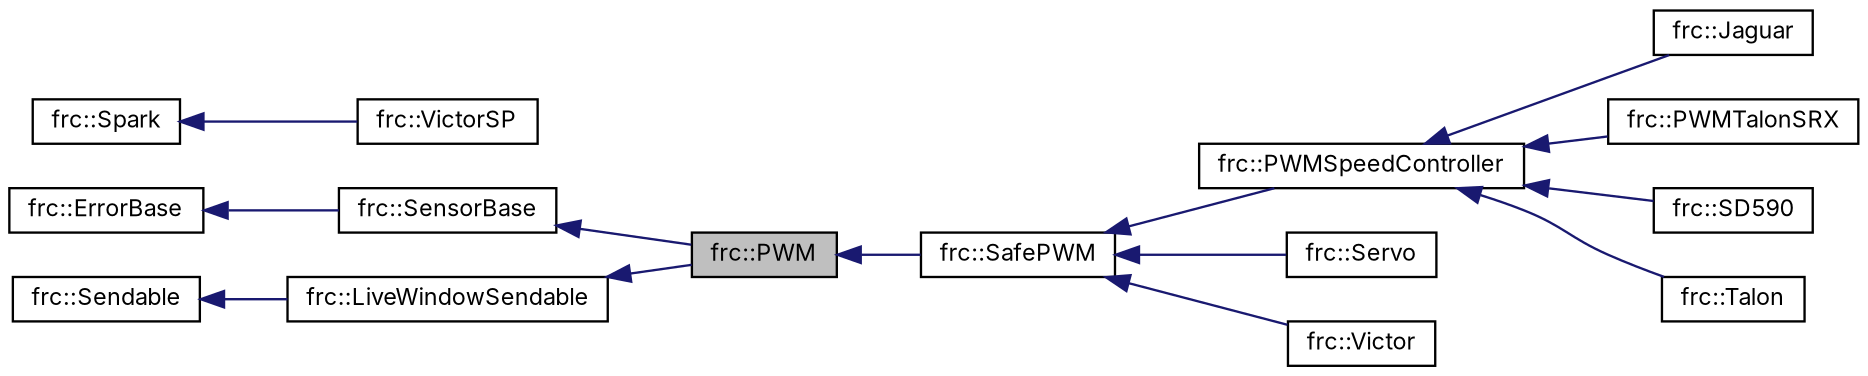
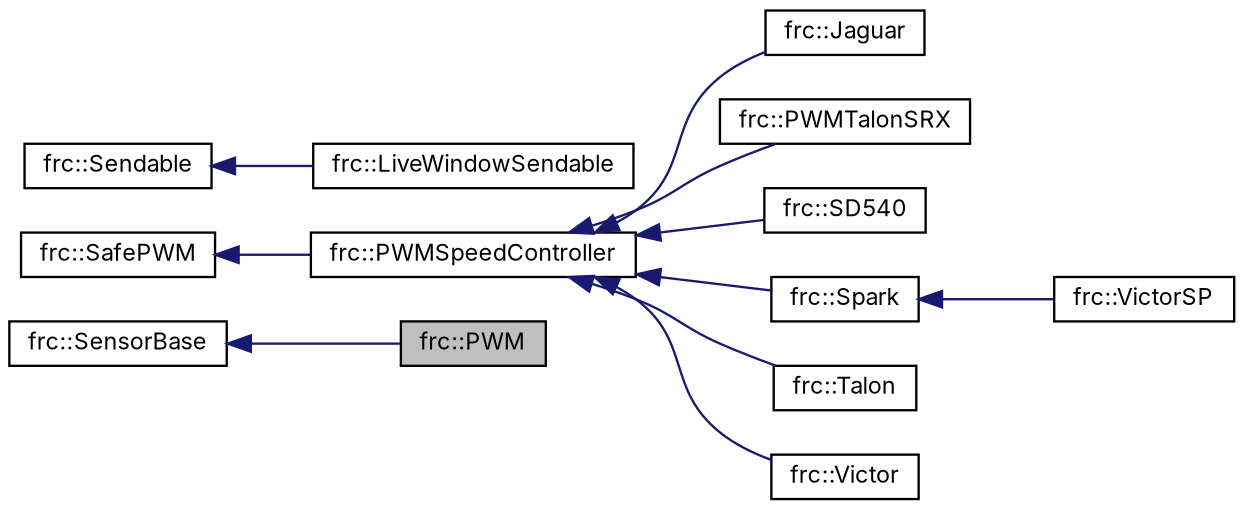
node "frc::ErrorBase": removed
node "frc::SD590": label "frc::SD590" -> "frc::SD540"
edge "frc::SafePWM" -> "frc::PWM": removed
node "frc::Servo": removed
edge "frc::PWM" -> "frc::LiveWindowSendable": removed
edge "frc::Spark" -> "frc::PWMSpeedController": added
edge "frc::Victor" -> "frc::SafePWM": now "frc::Victor" -> "frc::PWMSpeedController"
